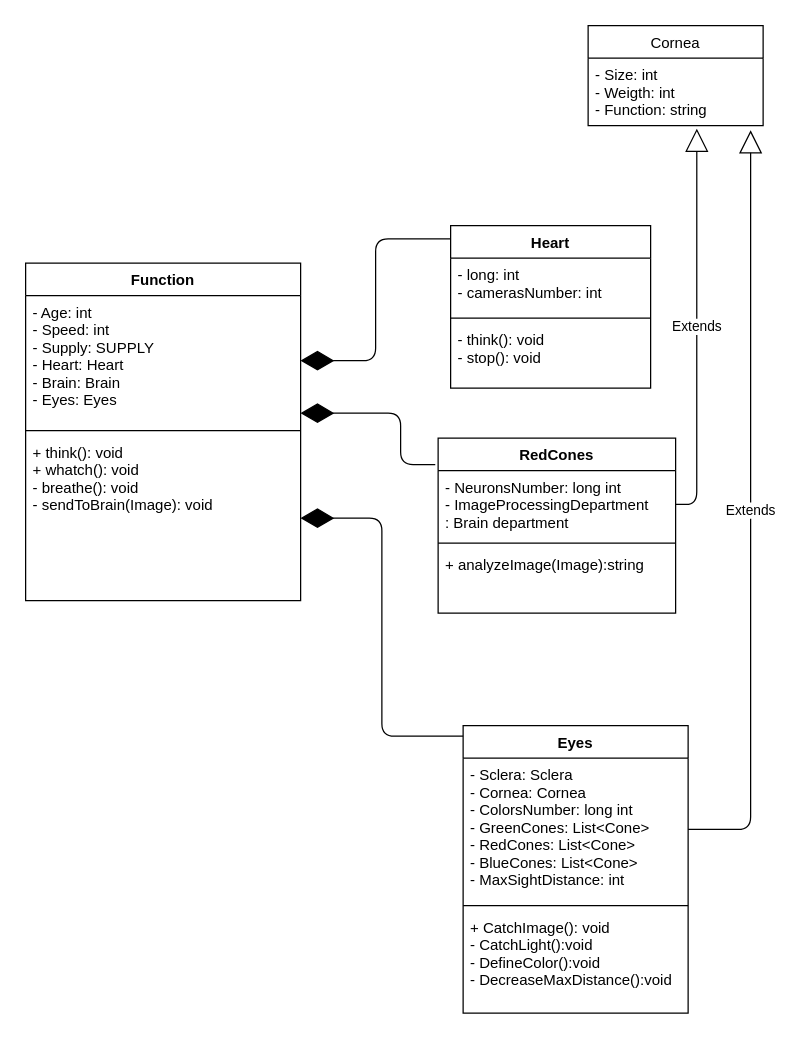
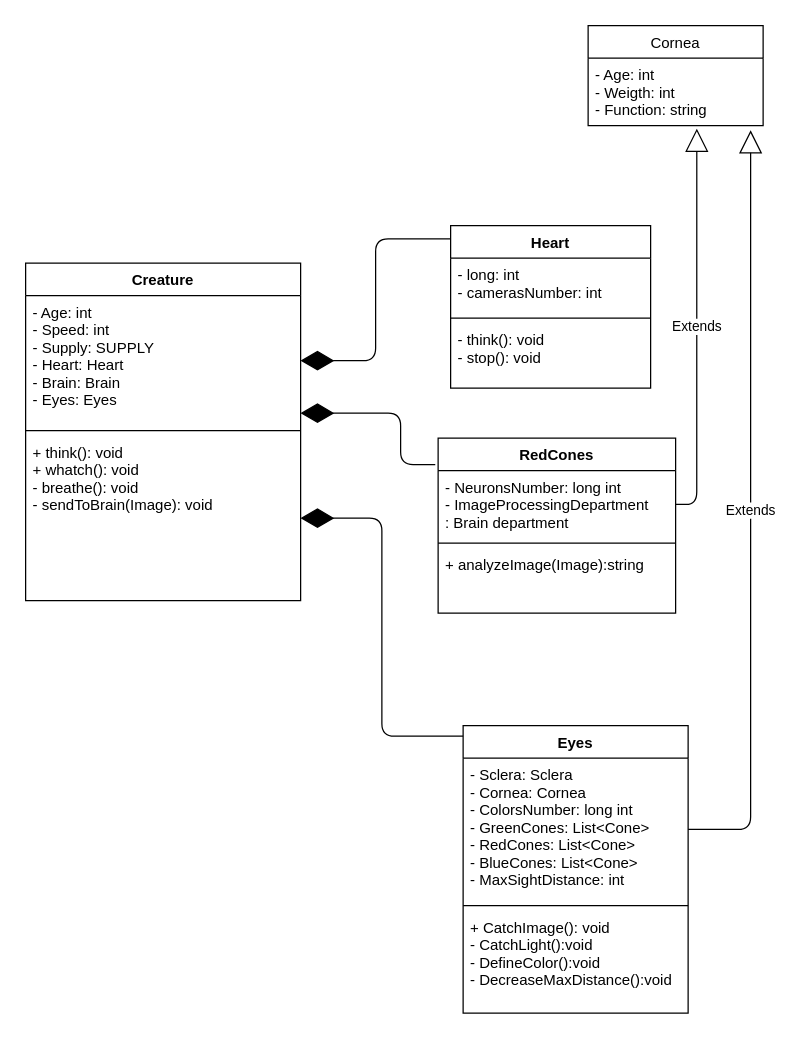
node "- Size: int - Weigth: int - Function: string": label "- Size: int - Weigth: int - Function: string" -> "- Age: int - Weigth: int - Function: string"
node "Function": label "Function" -> "Creature"
